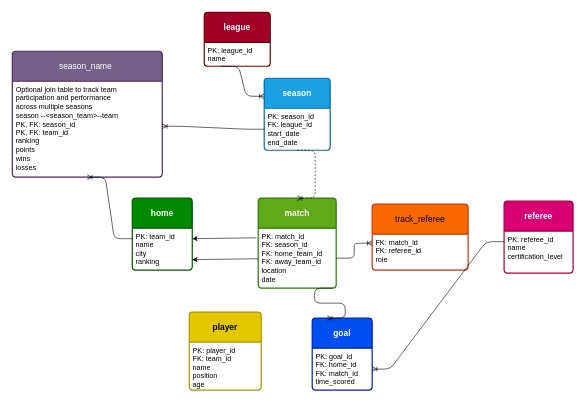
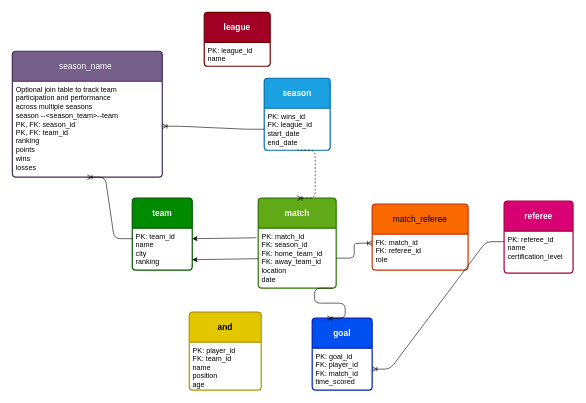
edge "PK: league_id name" -> "season": removed
node "PK: season_id FK: league_id start_date end_date": label "PK: season_id FK: league_id start_date end_date" -> "PK: wins_id FK: league_id start_date end_date"
node "home": label "home" -> "team"
node "track_referee": label "track_referee" -> "match_referee"
node "player": label "player" -> "and"
node "PK: goal_id FK: home_id FK: match_id time_scored": label "PK: goal_id FK: home_id FK: match_id time_scored" -> "PK: goal_id FK: player_id FK: match_id time_scored"
